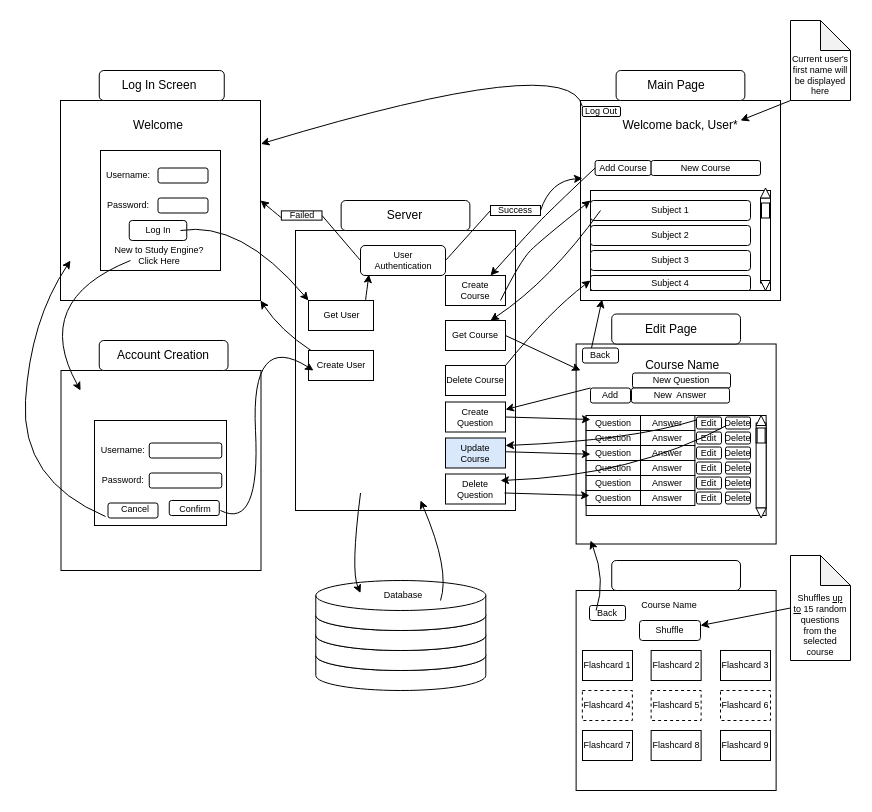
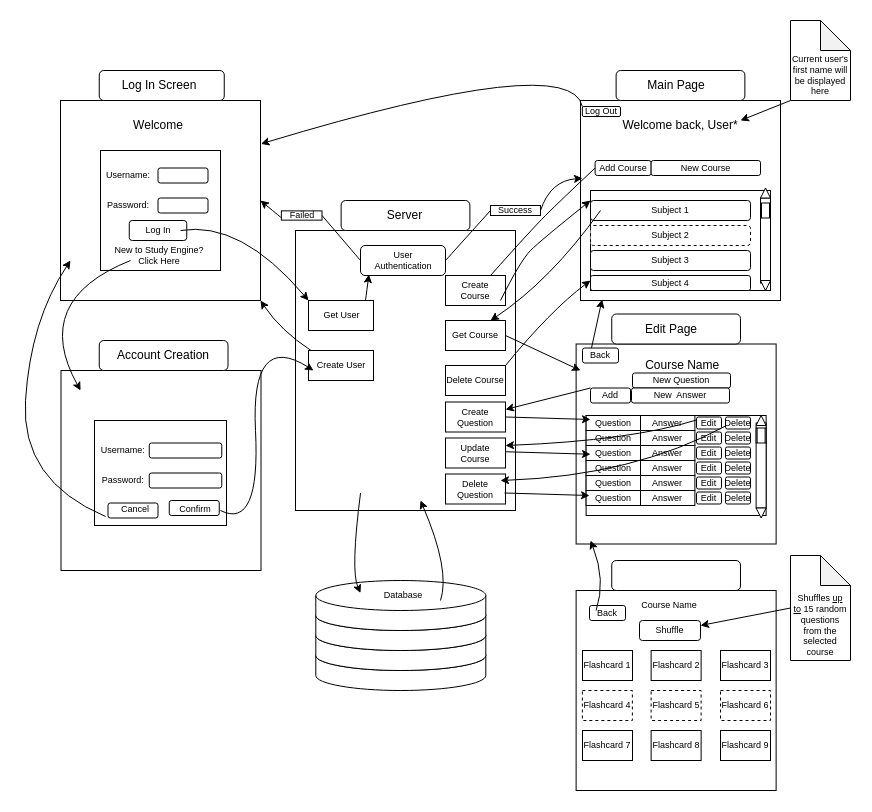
node "Subject 2": style solid -> dashed
edge "Add Course" -> "Create Course": arrowhead classic -> none
node "Update Course": fillcolor #dae8fc -> #ffffff
